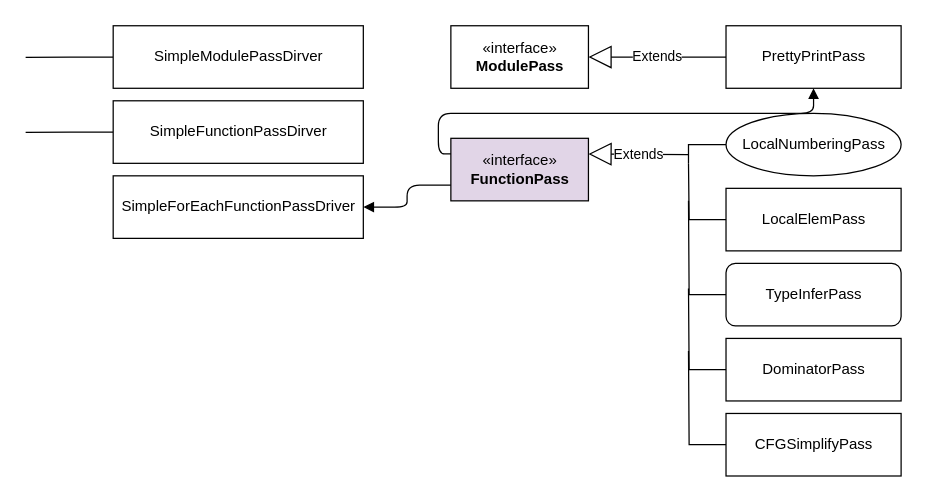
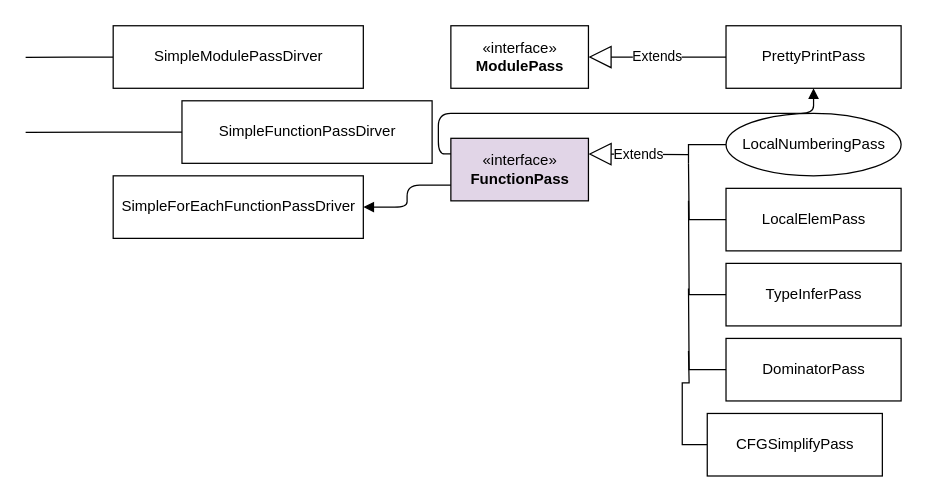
node "SimpleFunctionPassDirver": moved (238, 132) -> (307, 132)
node "TypeInferPass": shape rounded rectangle -> rectangle
node "CFGSimplifyPass": moved (813, 444) -> (794, 444)
